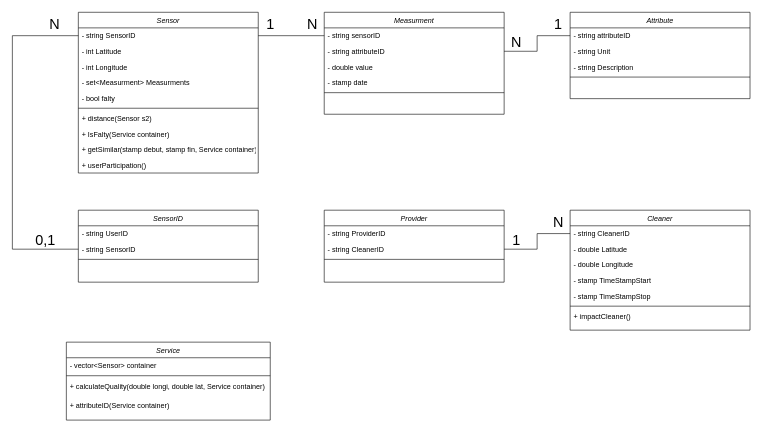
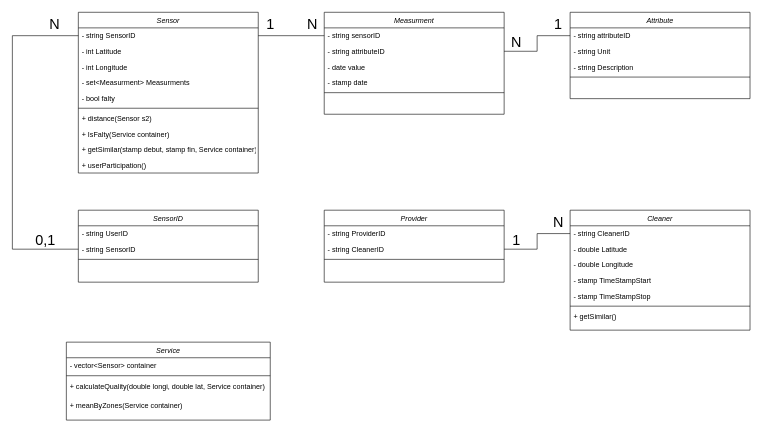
node "- double value": label "- double value" -> "- date value"
node "+ impactCleaner()": label "+ impactCleaner()" -> "+ getSimilar()"
node "+ attributeID(Service container)": label "+ attributeID(Service container)" -> "+ meanByZones(Service container)"
